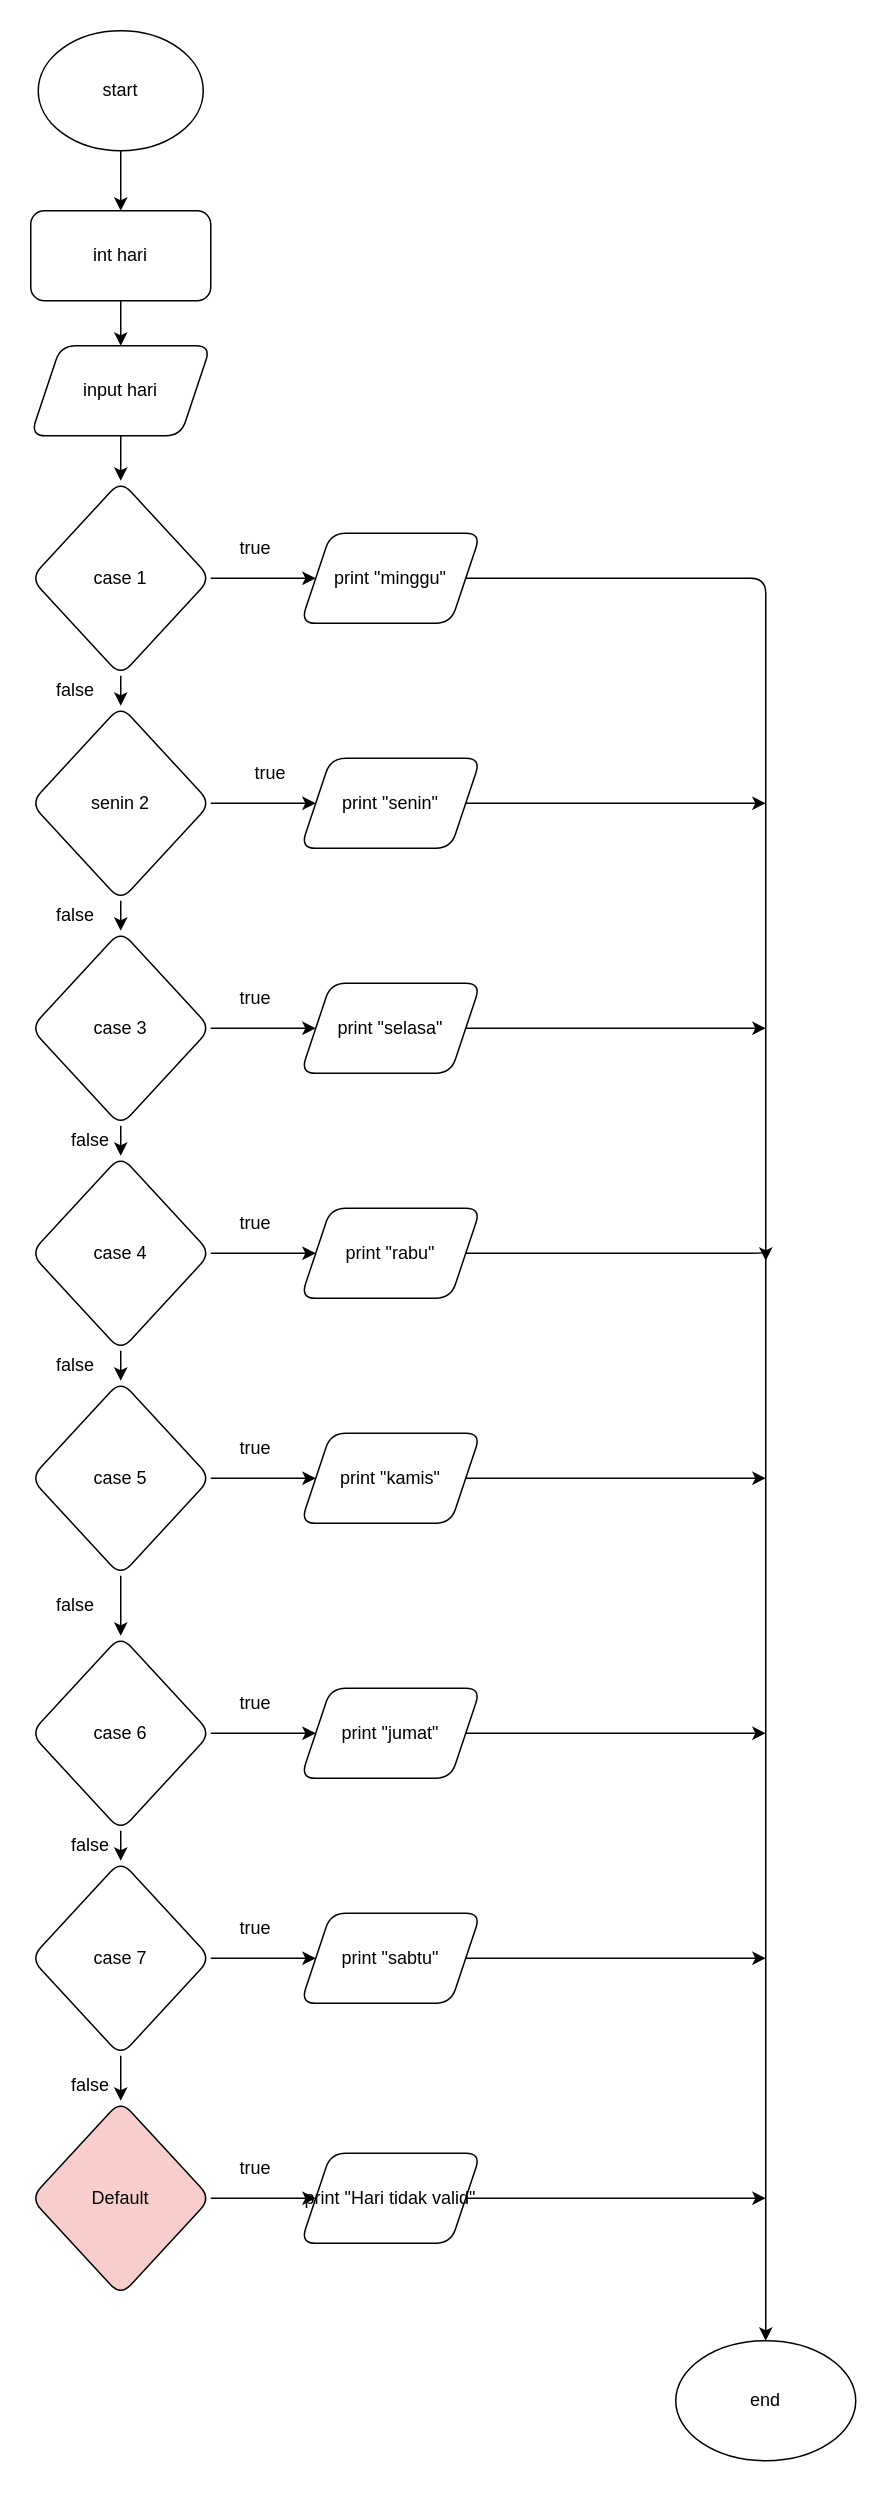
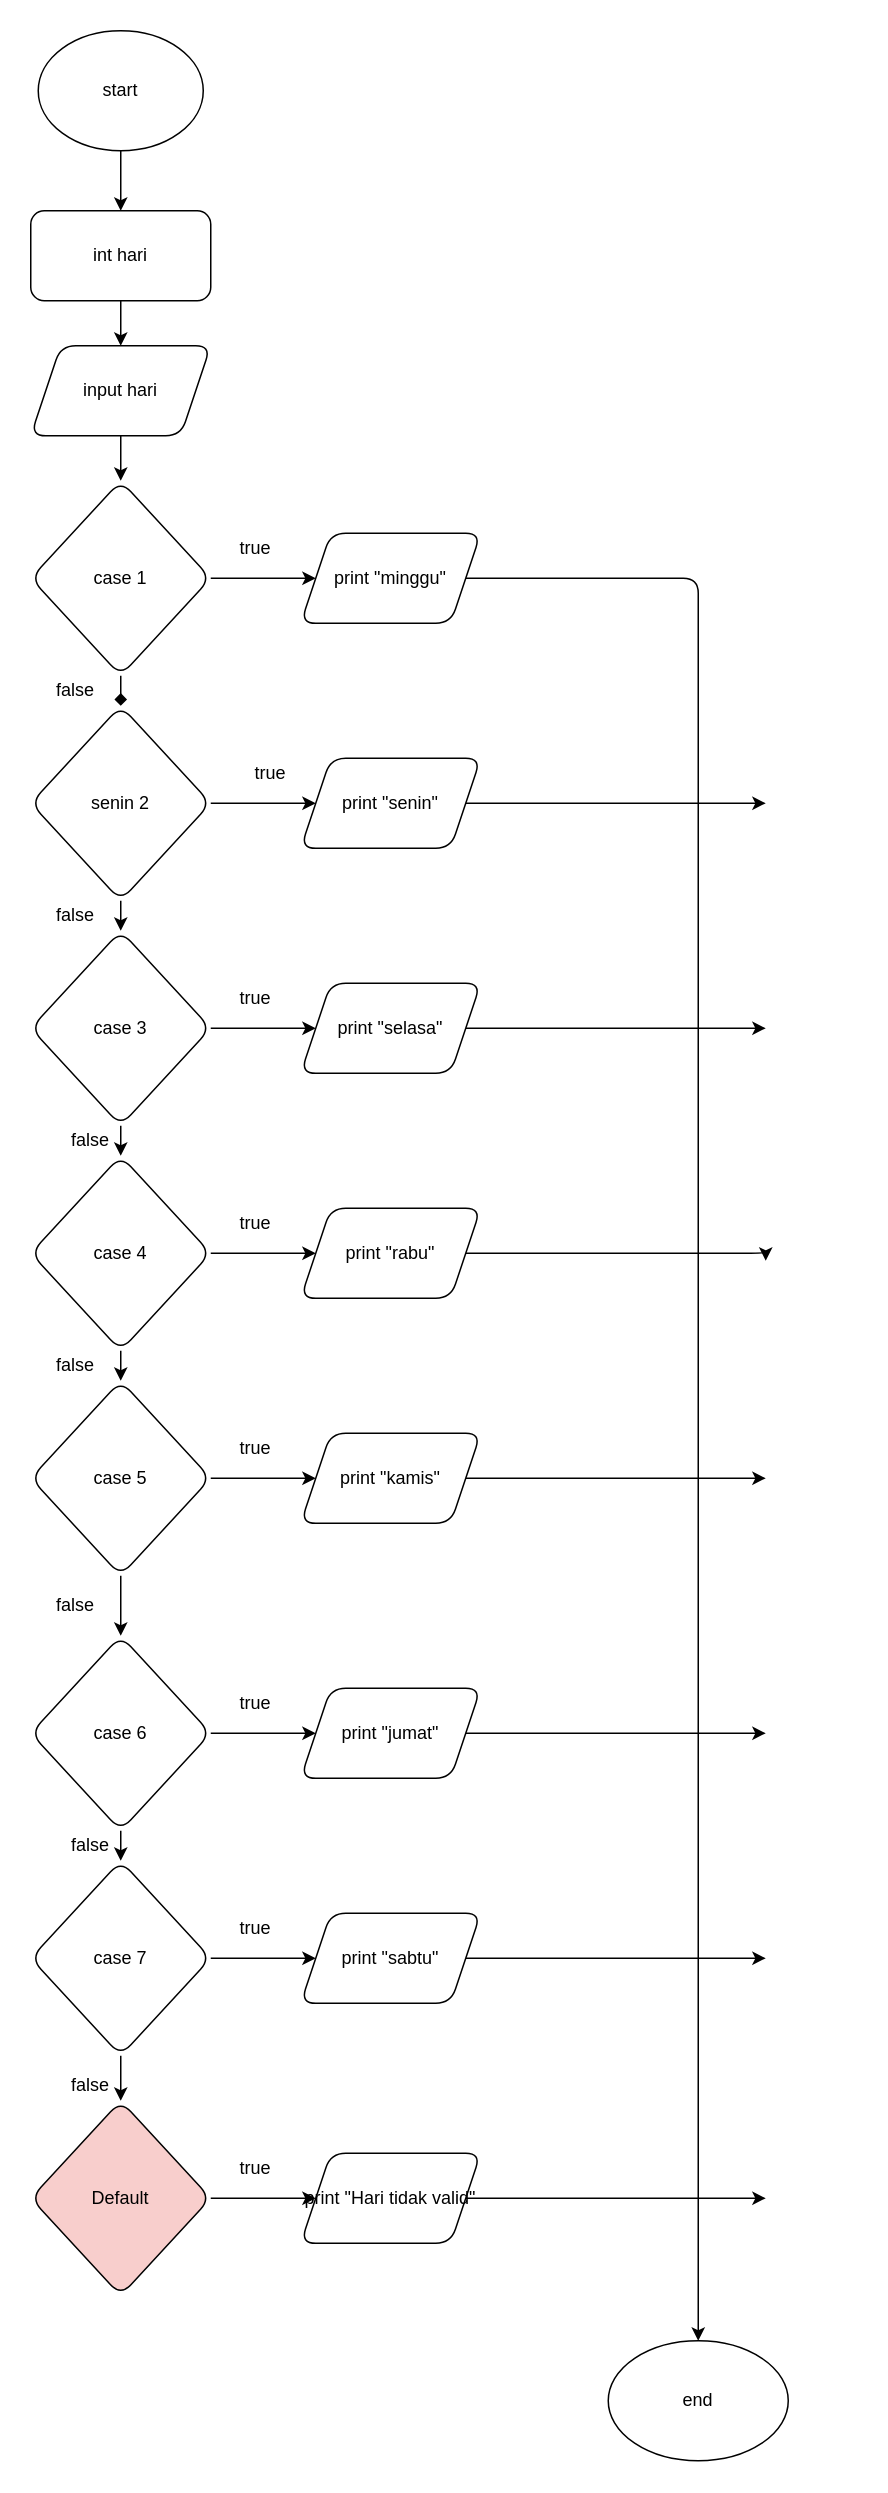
edge "case 1" -> "senin 2": arrowhead classic -> diamond
node "end": moved (766, 2401) -> (698, 2401)
